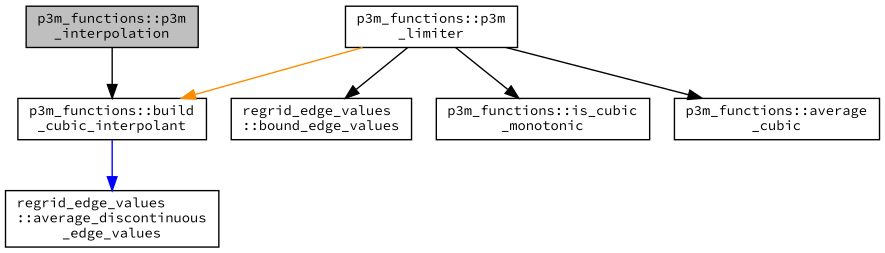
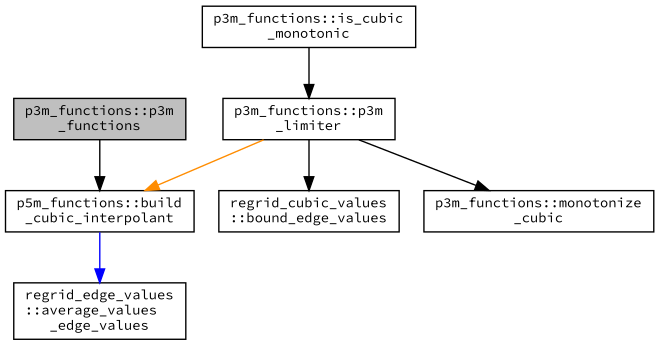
node "p3m_functions::p3m _interpolation": label "p3m_functions::p3m _interpolation" -> "p3m_functions::p3m _functions"
edge "p3m_functions::p3m _limiter" -> "p3m_functions::is_cubic _monotonic": reversed
node "p3m_functions::build _cubic_interpolant": label "p3m_functions::build _cubic_interpolant" -> "p5m_functions::build _cubic_interpolant"
node "regrid_edge_values ::bound_edge_values": label "regrid_edge_values ::bound_edge_values" -> "regrid_cubic_values ::bound_edge_values"
node "p3m_functions::average _cubic": label "p3m_functions::average _cubic" -> "p3m_functions::monotonize _cubic"
node "regrid_edge_values ::average_discontinuous _edge_values": label "regrid_edge_values ::average_discontinuous _edge_values" -> "regrid_edge_values ::average_values _edge_values"
